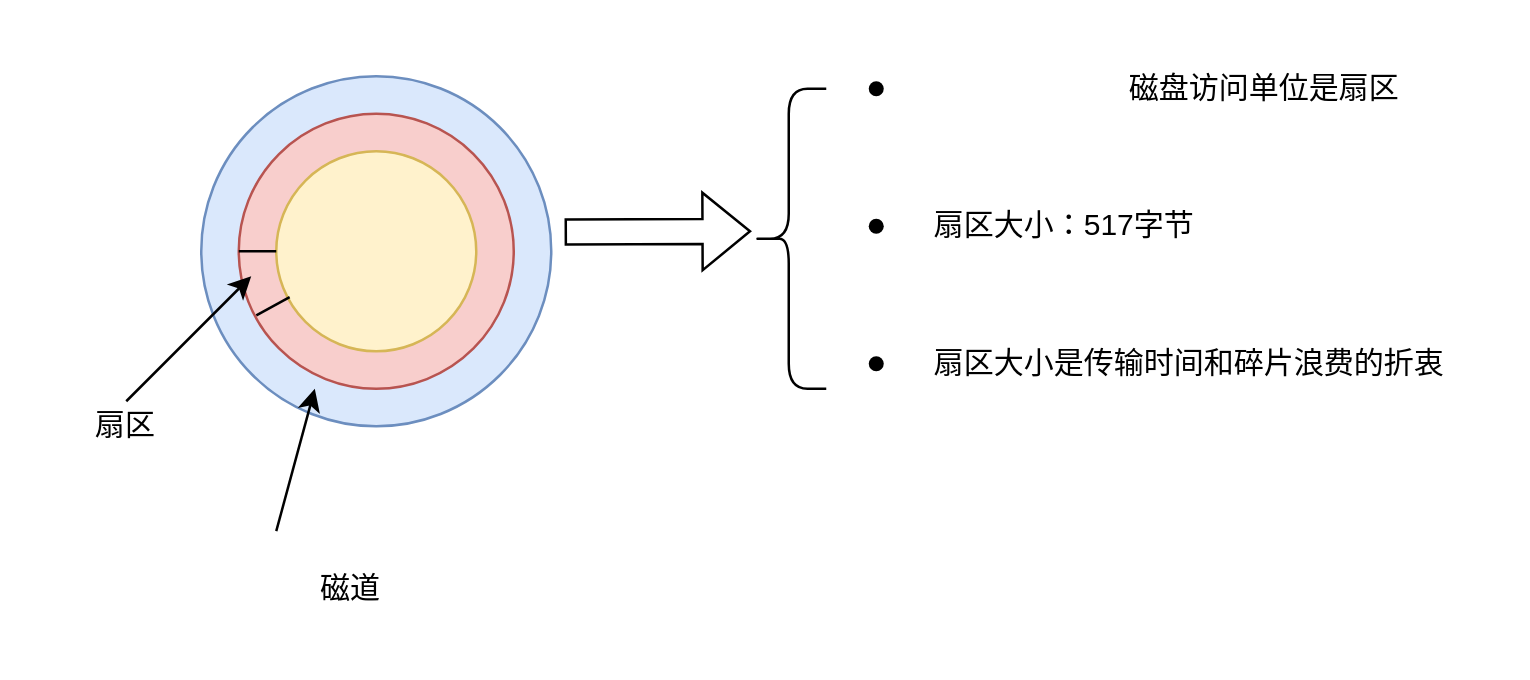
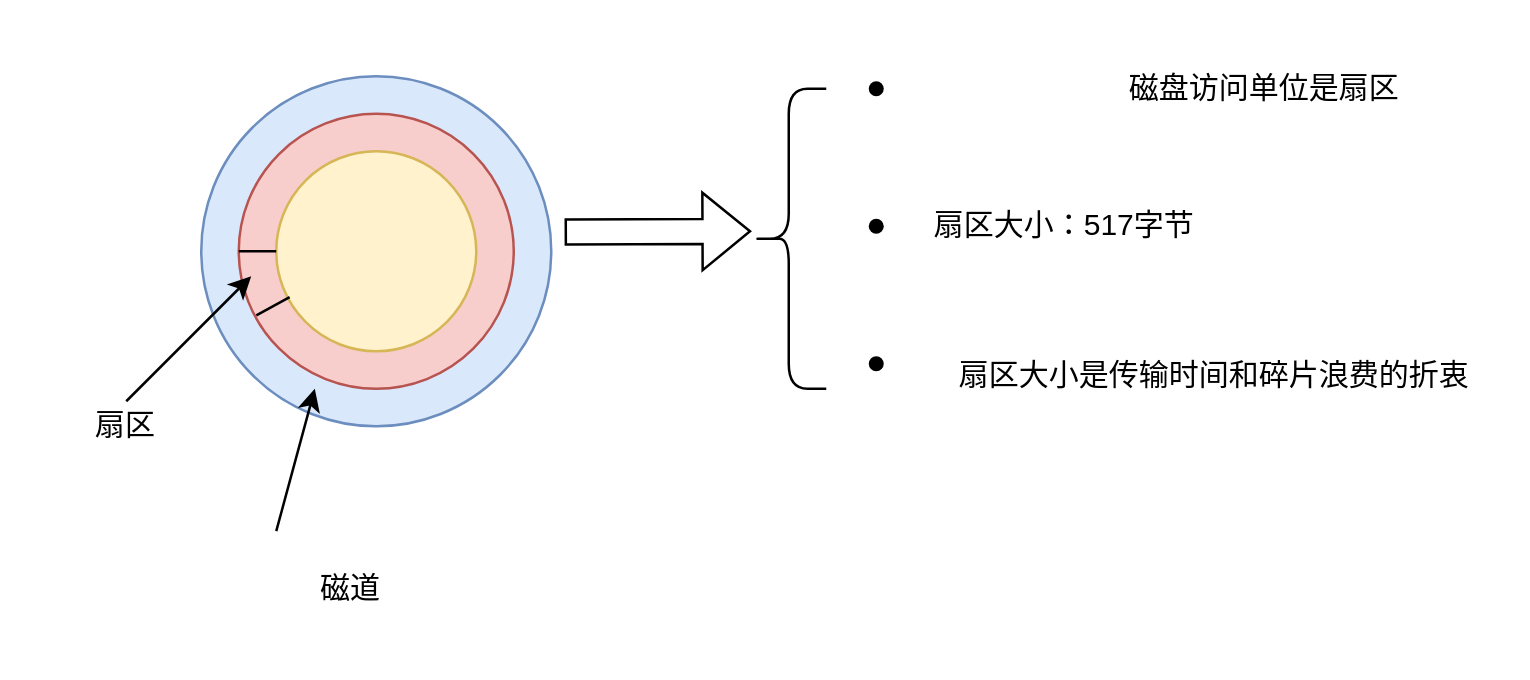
node "扇区大小是传输时间和碎片浪费的折衷": moved (1189, 364) -> (1214, 376)
